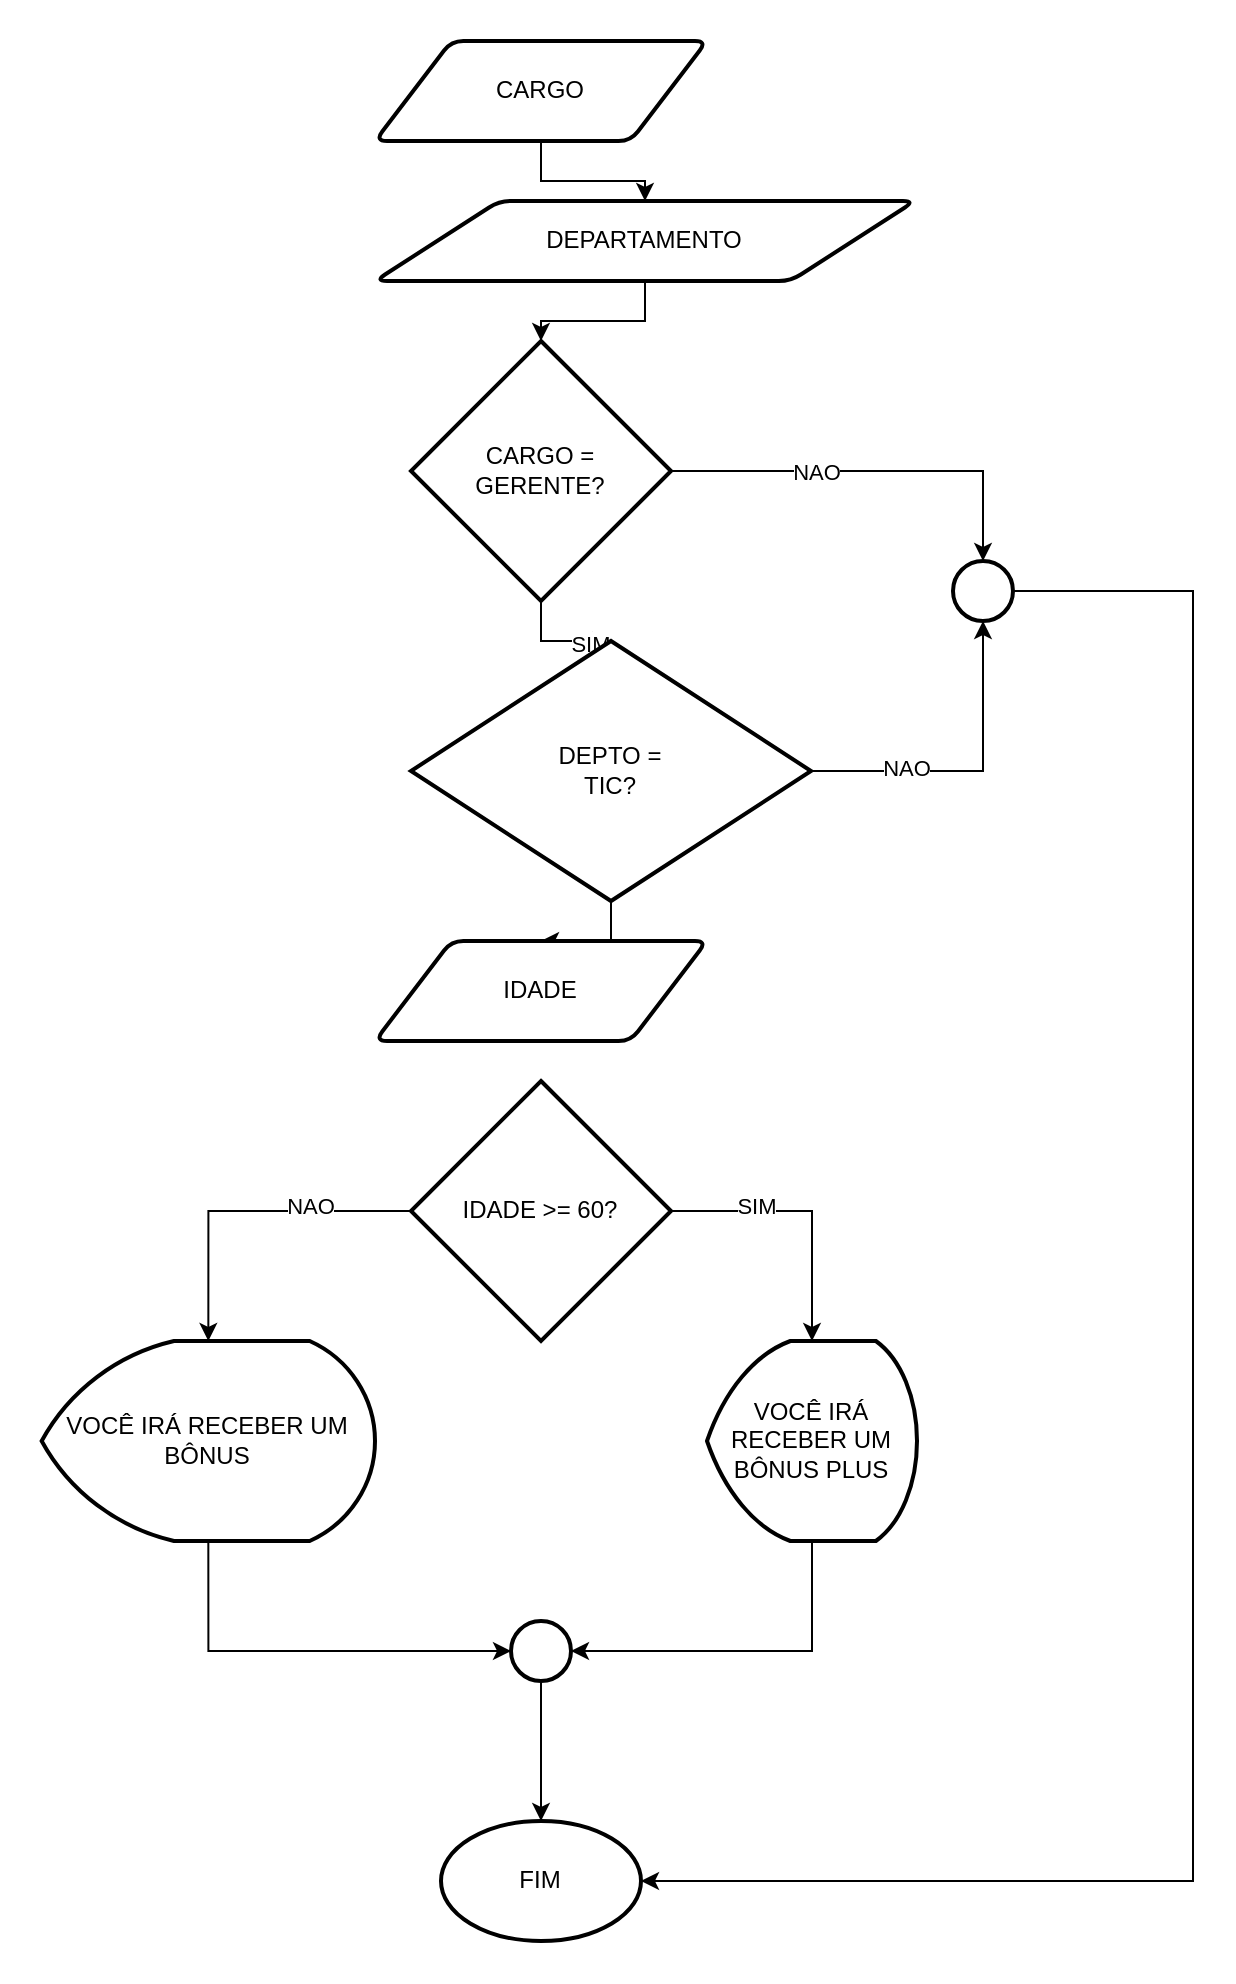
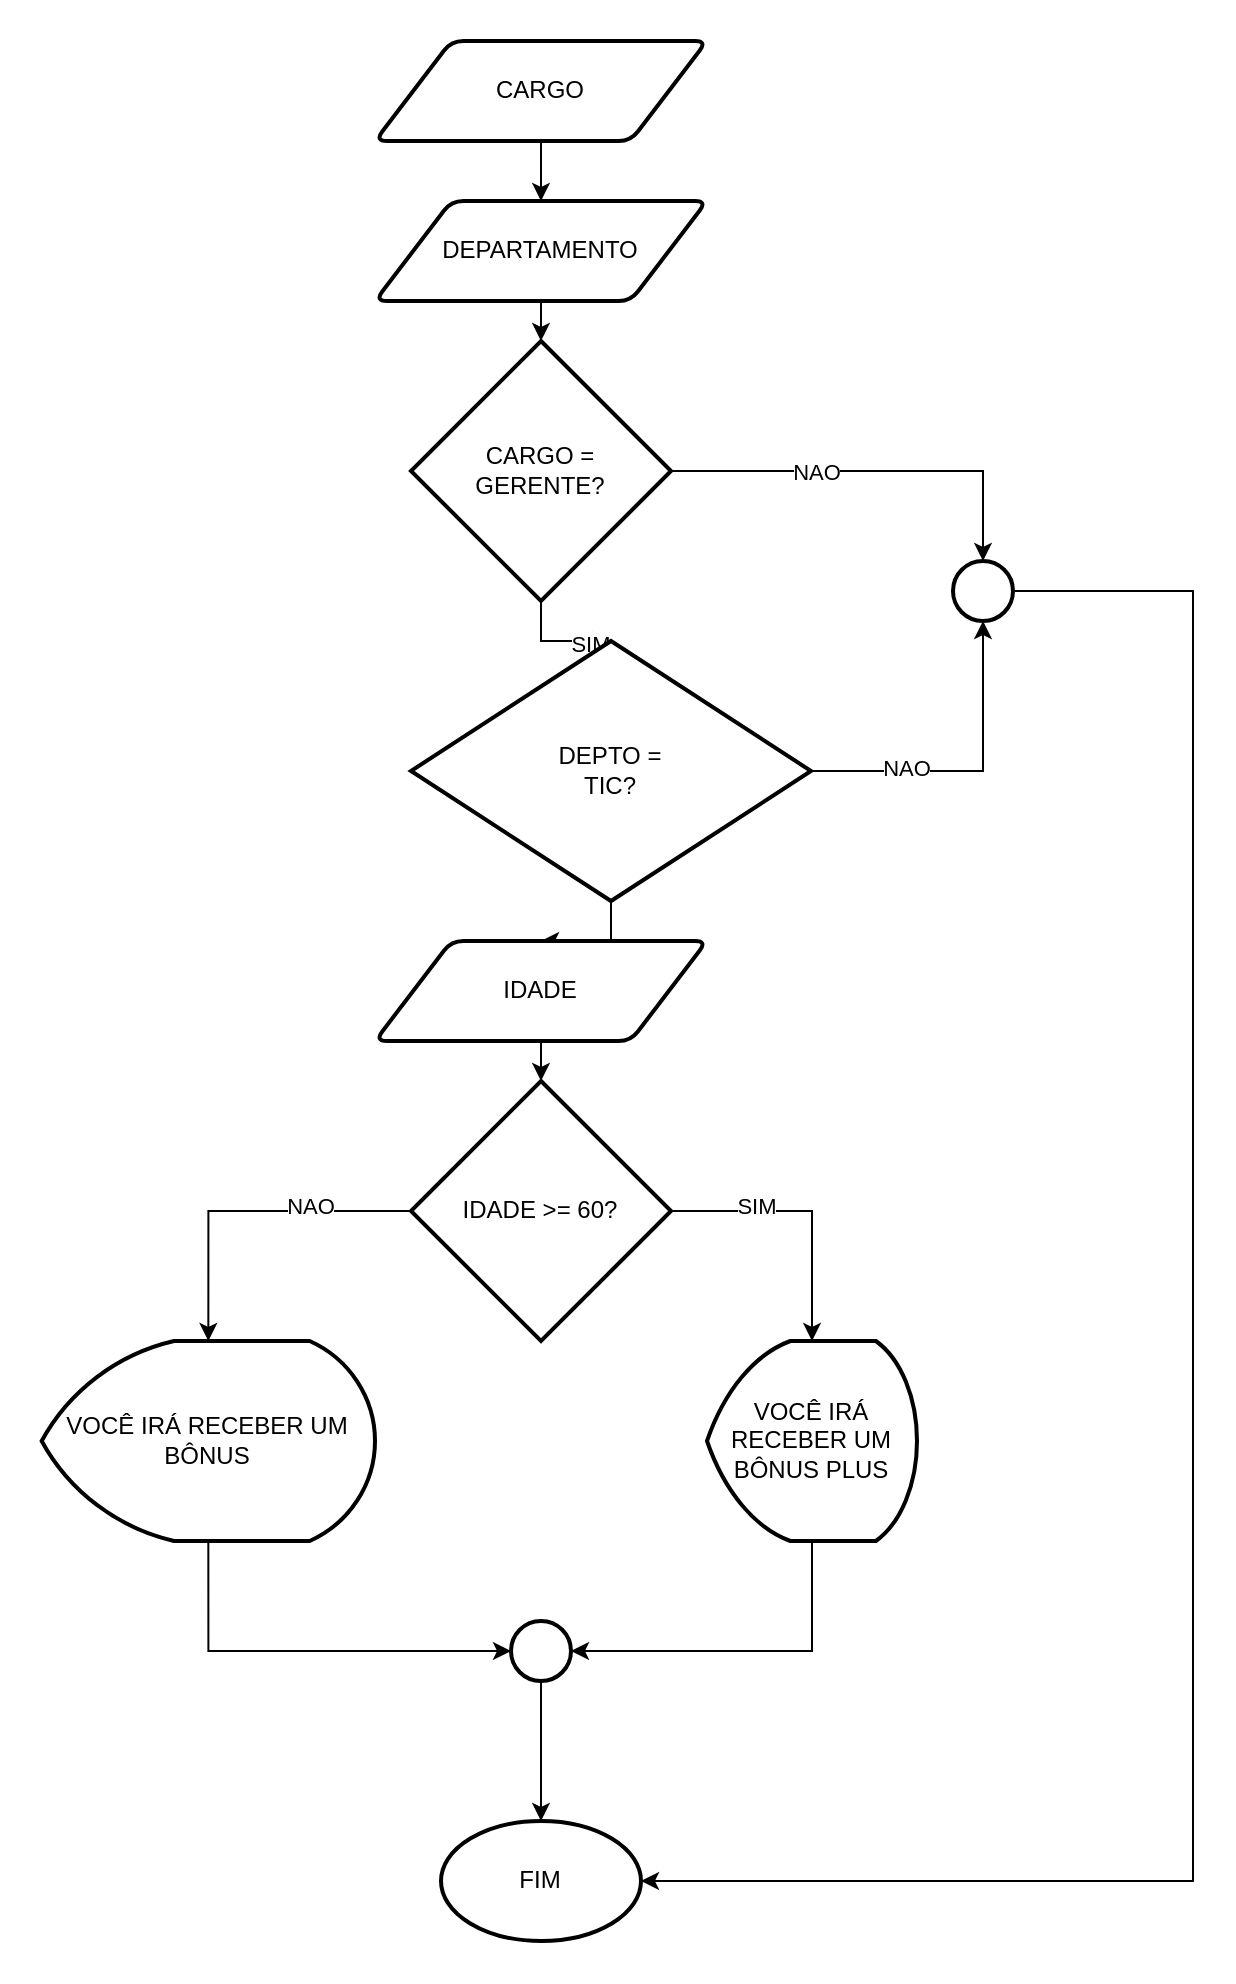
node "DEPARTAMENTO": size 540x80 -> 332x100
edge "IDADE" -> "IDADE >= 60?": added
